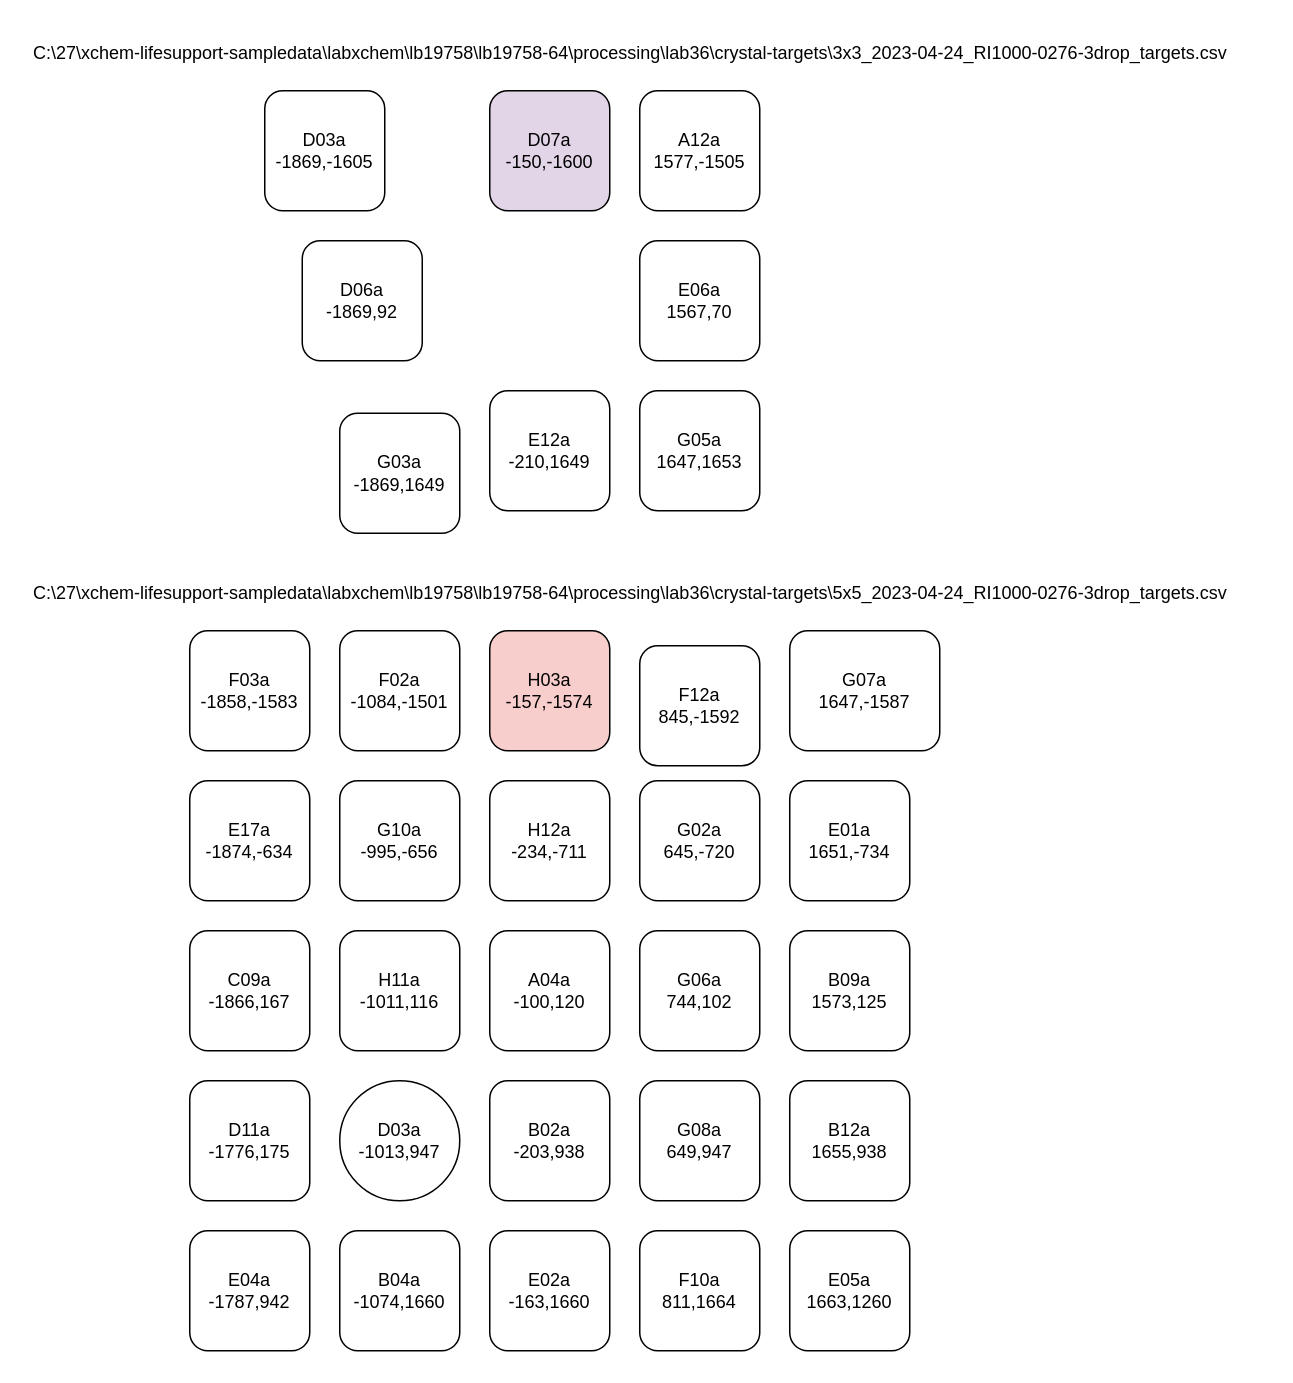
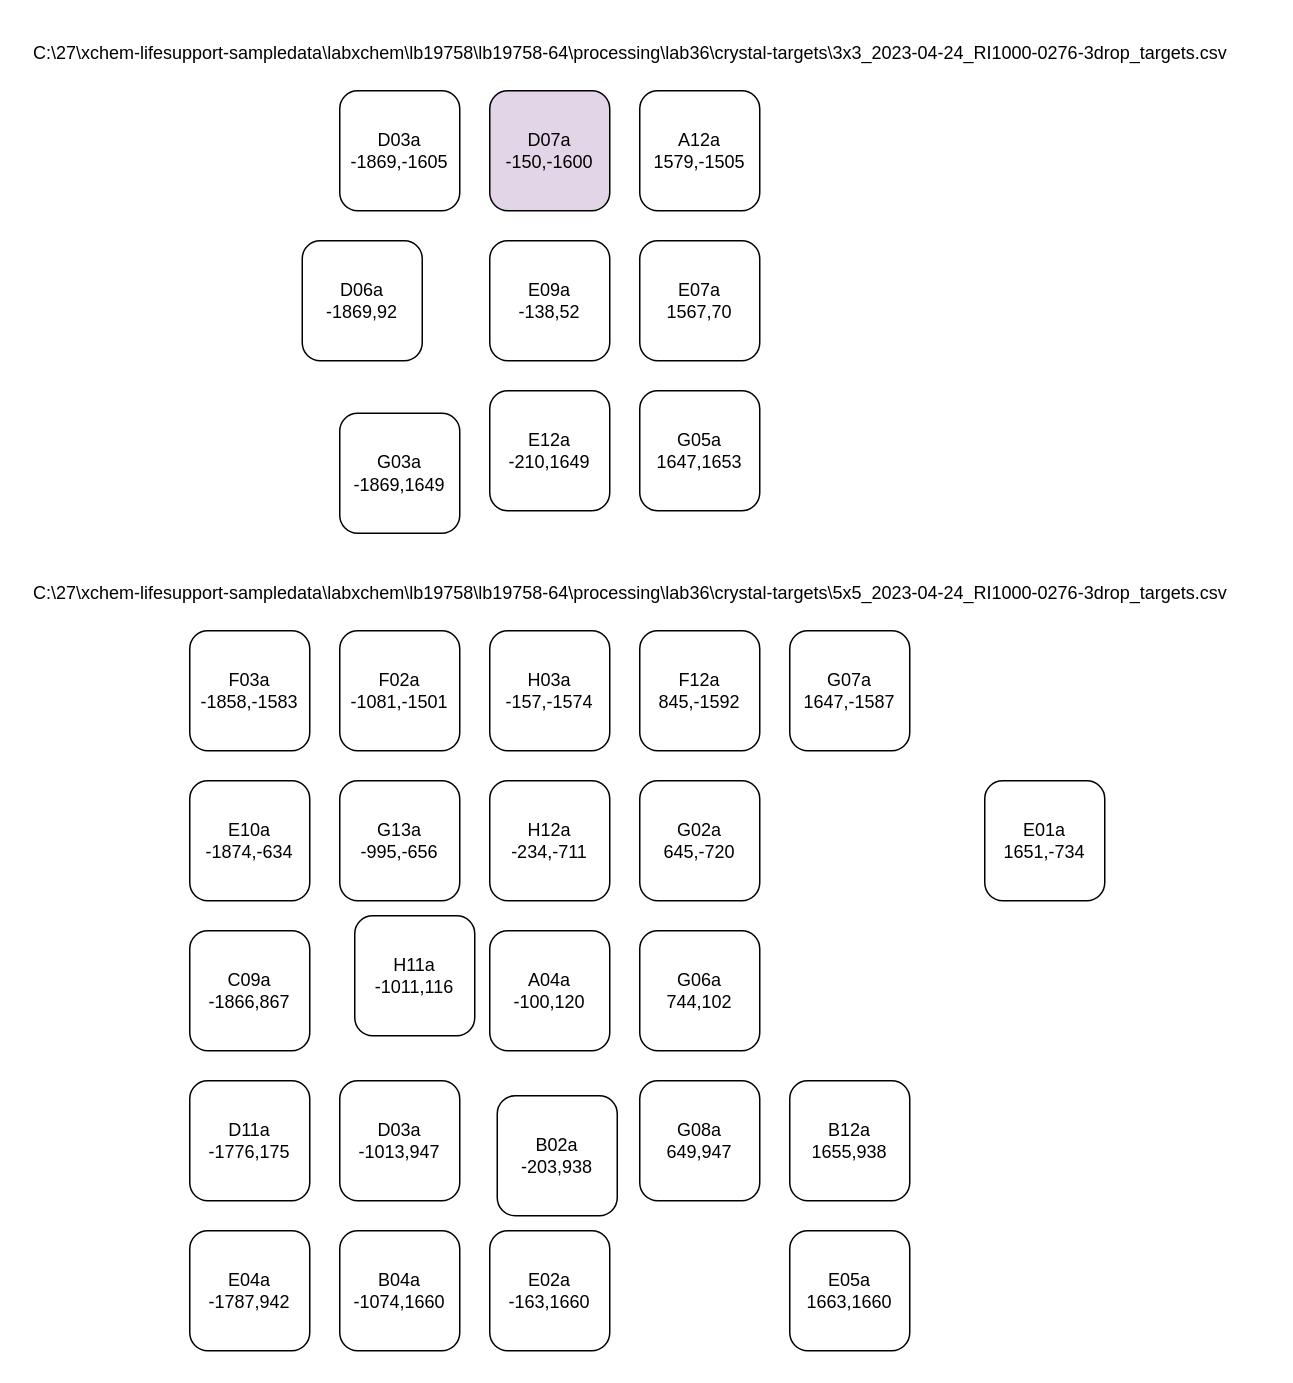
node "D03a -1869,-1605": moved (325, 151) -> (400, 151)
node "A12a 1577,-1505": label "A12a 1577,-1505" -> "A12a 1579,-1505"
node "E09a -138,52": added
node "E06a 1567,70": label "E06a 1567,70" -> "E07a 1567,70"
node "F02a -1084,-1501": label "F02a -1084,-1501" -> "F02a -1081,-1501"
node "H03a -157,-1574": fillcolor #f8cecc -> #ffffff
node "G07a 1647,-1587": size 150x120 -> 120x120
node "F12a 845,-1592": moved (700, 706) -> (700, 691)
node "E17a -1874,-634": label "E17a -1874,-634" -> "E10a -1874,-634"
node "G10a -995,-656": label "G10a -995,-656" -> "G13a -995,-656"
node "E01a 1651,-734": moved (850, 841) -> (1045, 841)
node "C09a -1866,167": label "C09a -1866,167" -> "C09a -1866,867"
node "H11a -1011,116": moved (400, 991) -> (415, 976)
node "B09a 1573,125": removed
node "D03a -1013,947": shape ellipse -> rounded rectangle
node "B02a -203,938": moved (550, 1141) -> (557, 1156)
node "F10a 811,1664": removed
node "E05a 1663,1260": label "E05a 1663,1260" -> "E05a 1663,1660"
